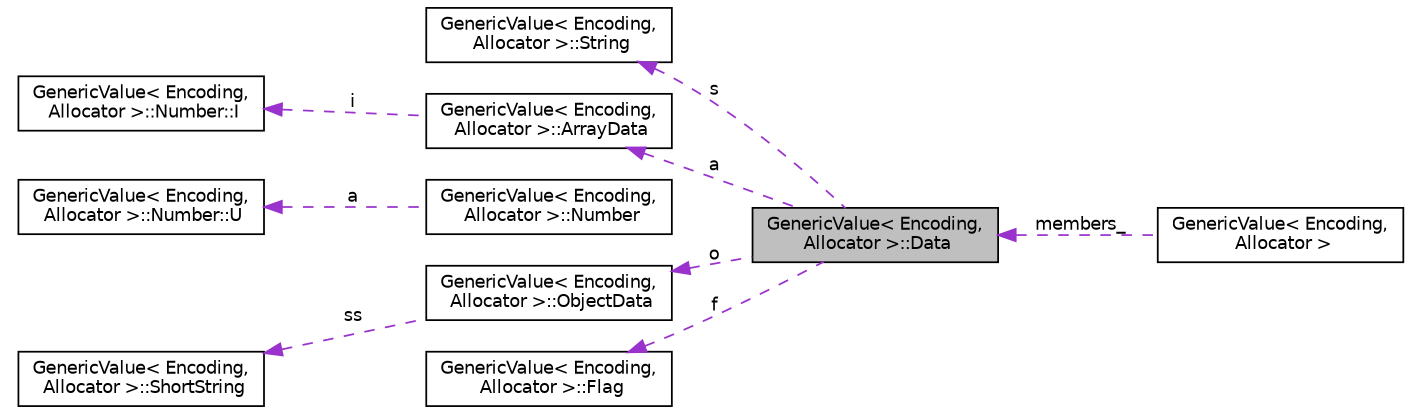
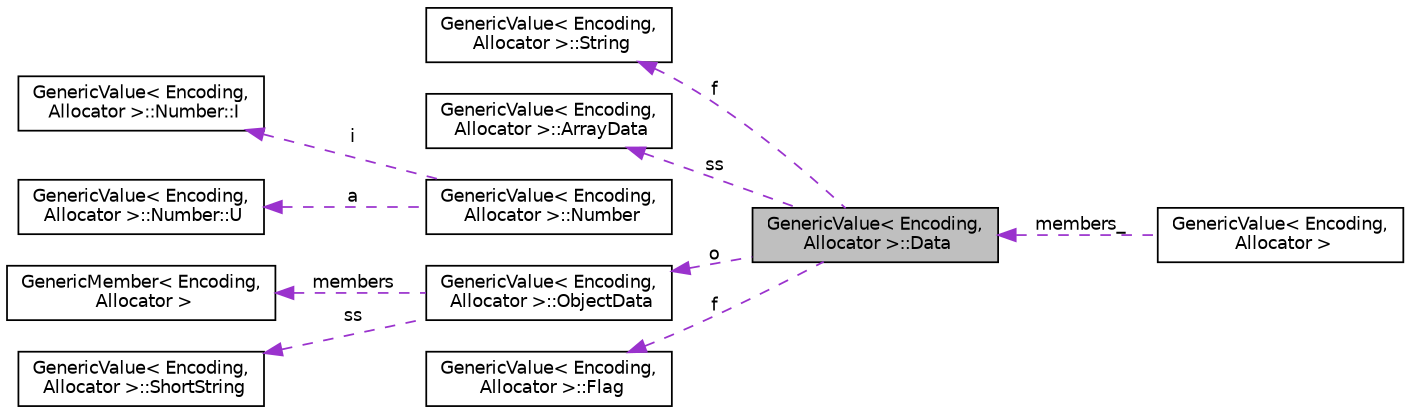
edge "GenericValue< Encoding, Allocator >::Data" -> "GenericValue< Encoding, Allocator >::String": label " s" -> " f"
edge "GenericValue< Encoding, Allocator >::ArrayData" -> "GenericValue< Encoding, Allocator >::Number::I": now "GenericValue< Encoding, Allocator >::Number" -> "GenericValue< Encoding, Allocator >::Number::I"
edge "GenericValue< Encoding, Allocator >::Data" -> "GenericValue< Encoding, Allocator >::ArrayData": label " a" -> " ss"
node "GenericMember< Encoding, Allocator >": added
